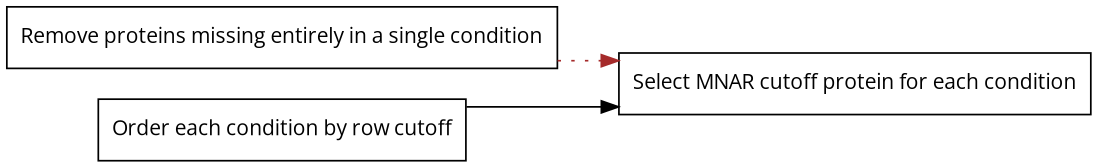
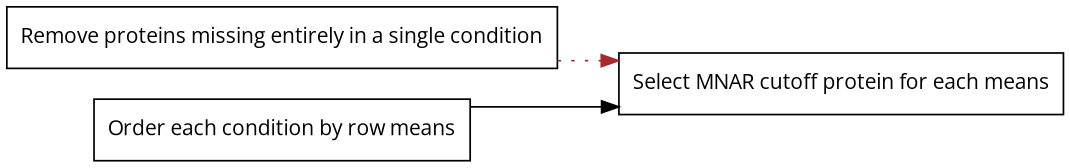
node "Select MNAR cutoff protein for each condition": label "Select MNAR cutoff protein for each condition" -> "Select MNAR cutoff protein for each means"
node "Order each condition by row cutoff": label "Order each condition by row cutoff" -> "Order each condition by row means"
